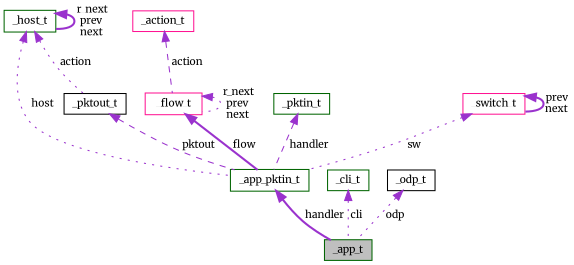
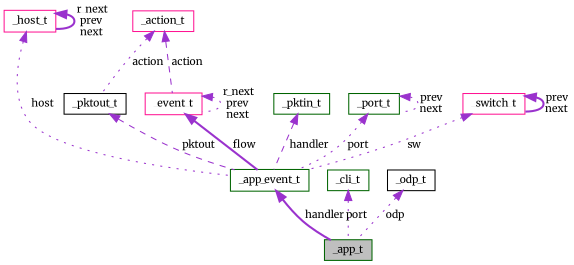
node "_host_t": color darkgreen -> deeppink
edge "_pktout_t" -> "_host_t": now "_pktout_t" -> "_action_t"
node "_flow_t": label "_flow_t" -> "_event_t"
node "_port_t": added
node "_app_pktin_t": label "_app_pktin_t" -> "_app_event_t"
edge "_app_t" -> "_cli_t": label " cli" -> " port"
